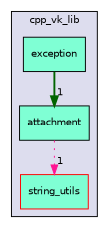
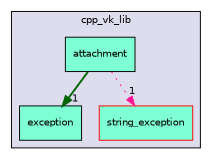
edge "exception" -> "attachment": reversed
node "string_utils": label "string_utils" -> "string_exception"
